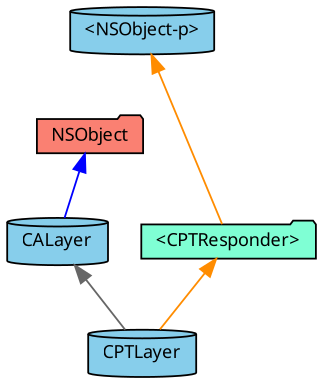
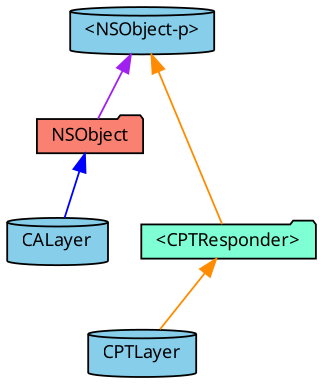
edge "NSObject" -> "<NSObject-p>": added
edge "CPTLayer" -> "CALayer": removed
